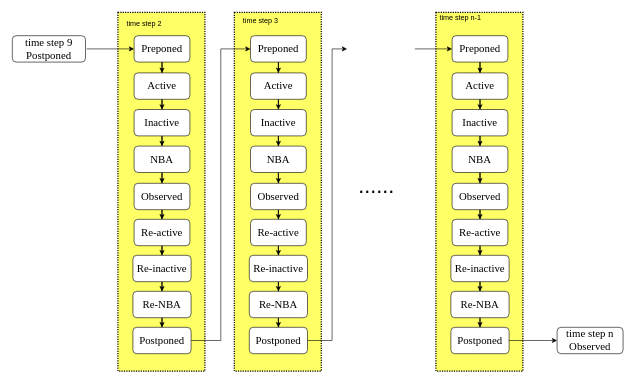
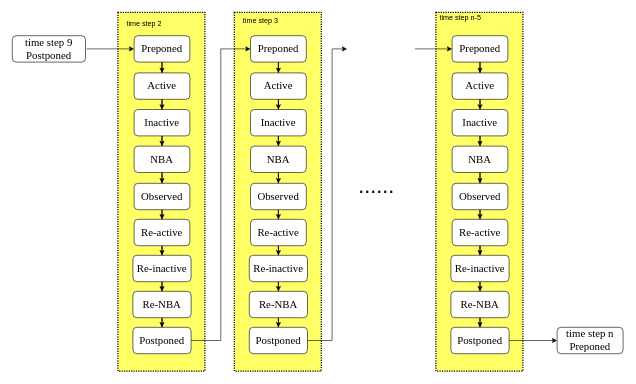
node "time step n-1": label "time step n-1" -> "time step n-5"
node "time step n Observed": label "time step n Observed" -> "time step n Preponed"
